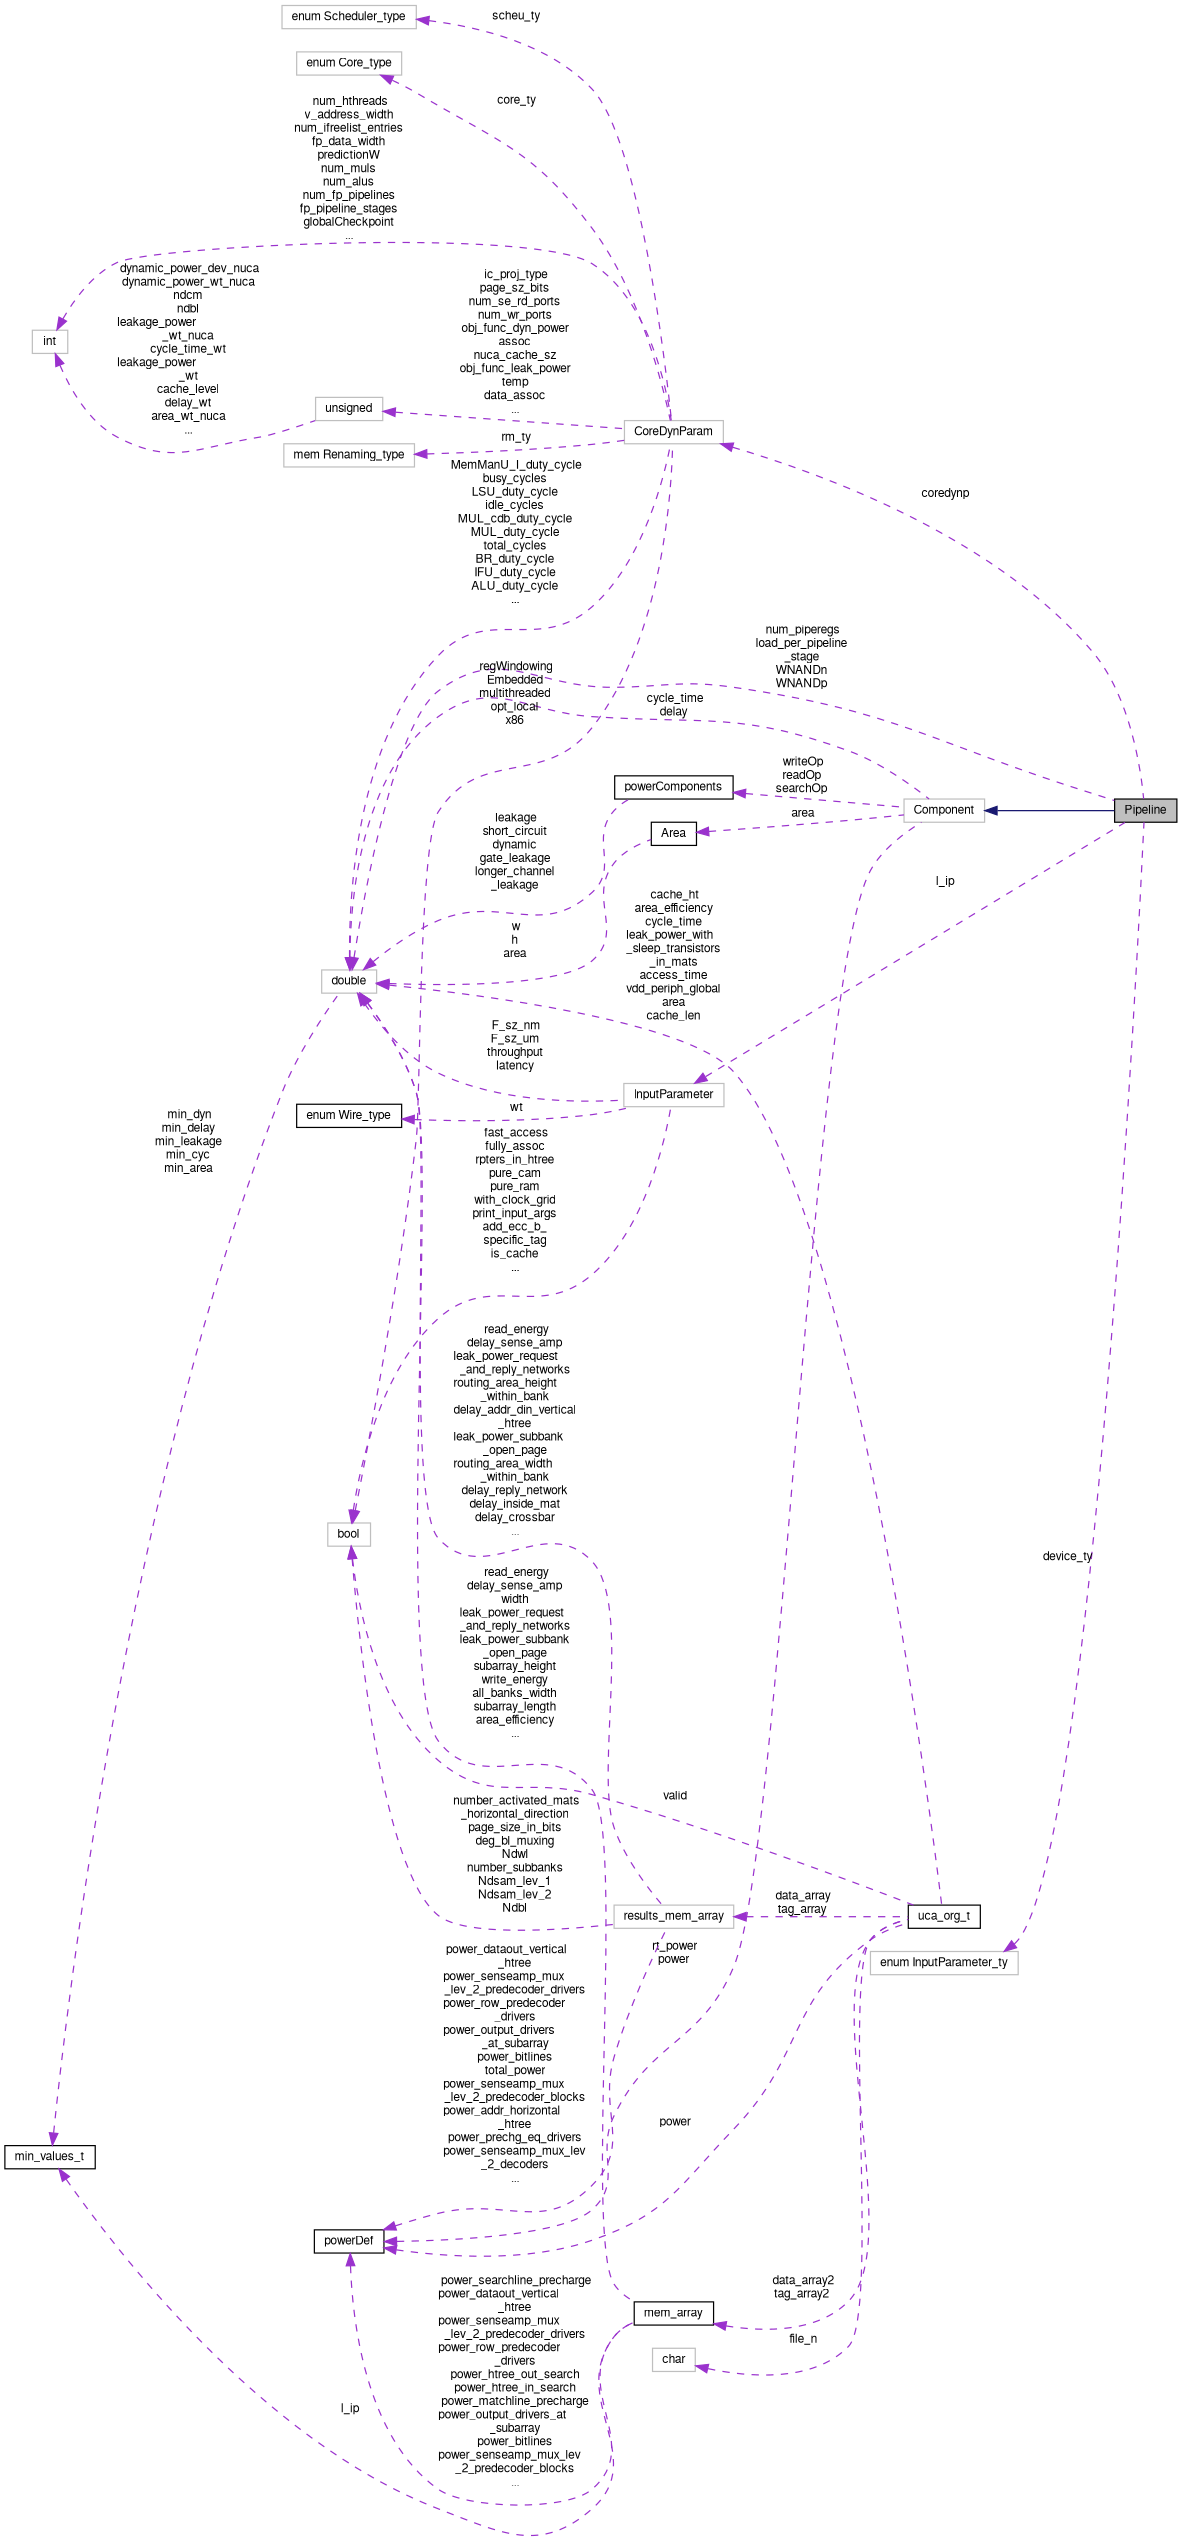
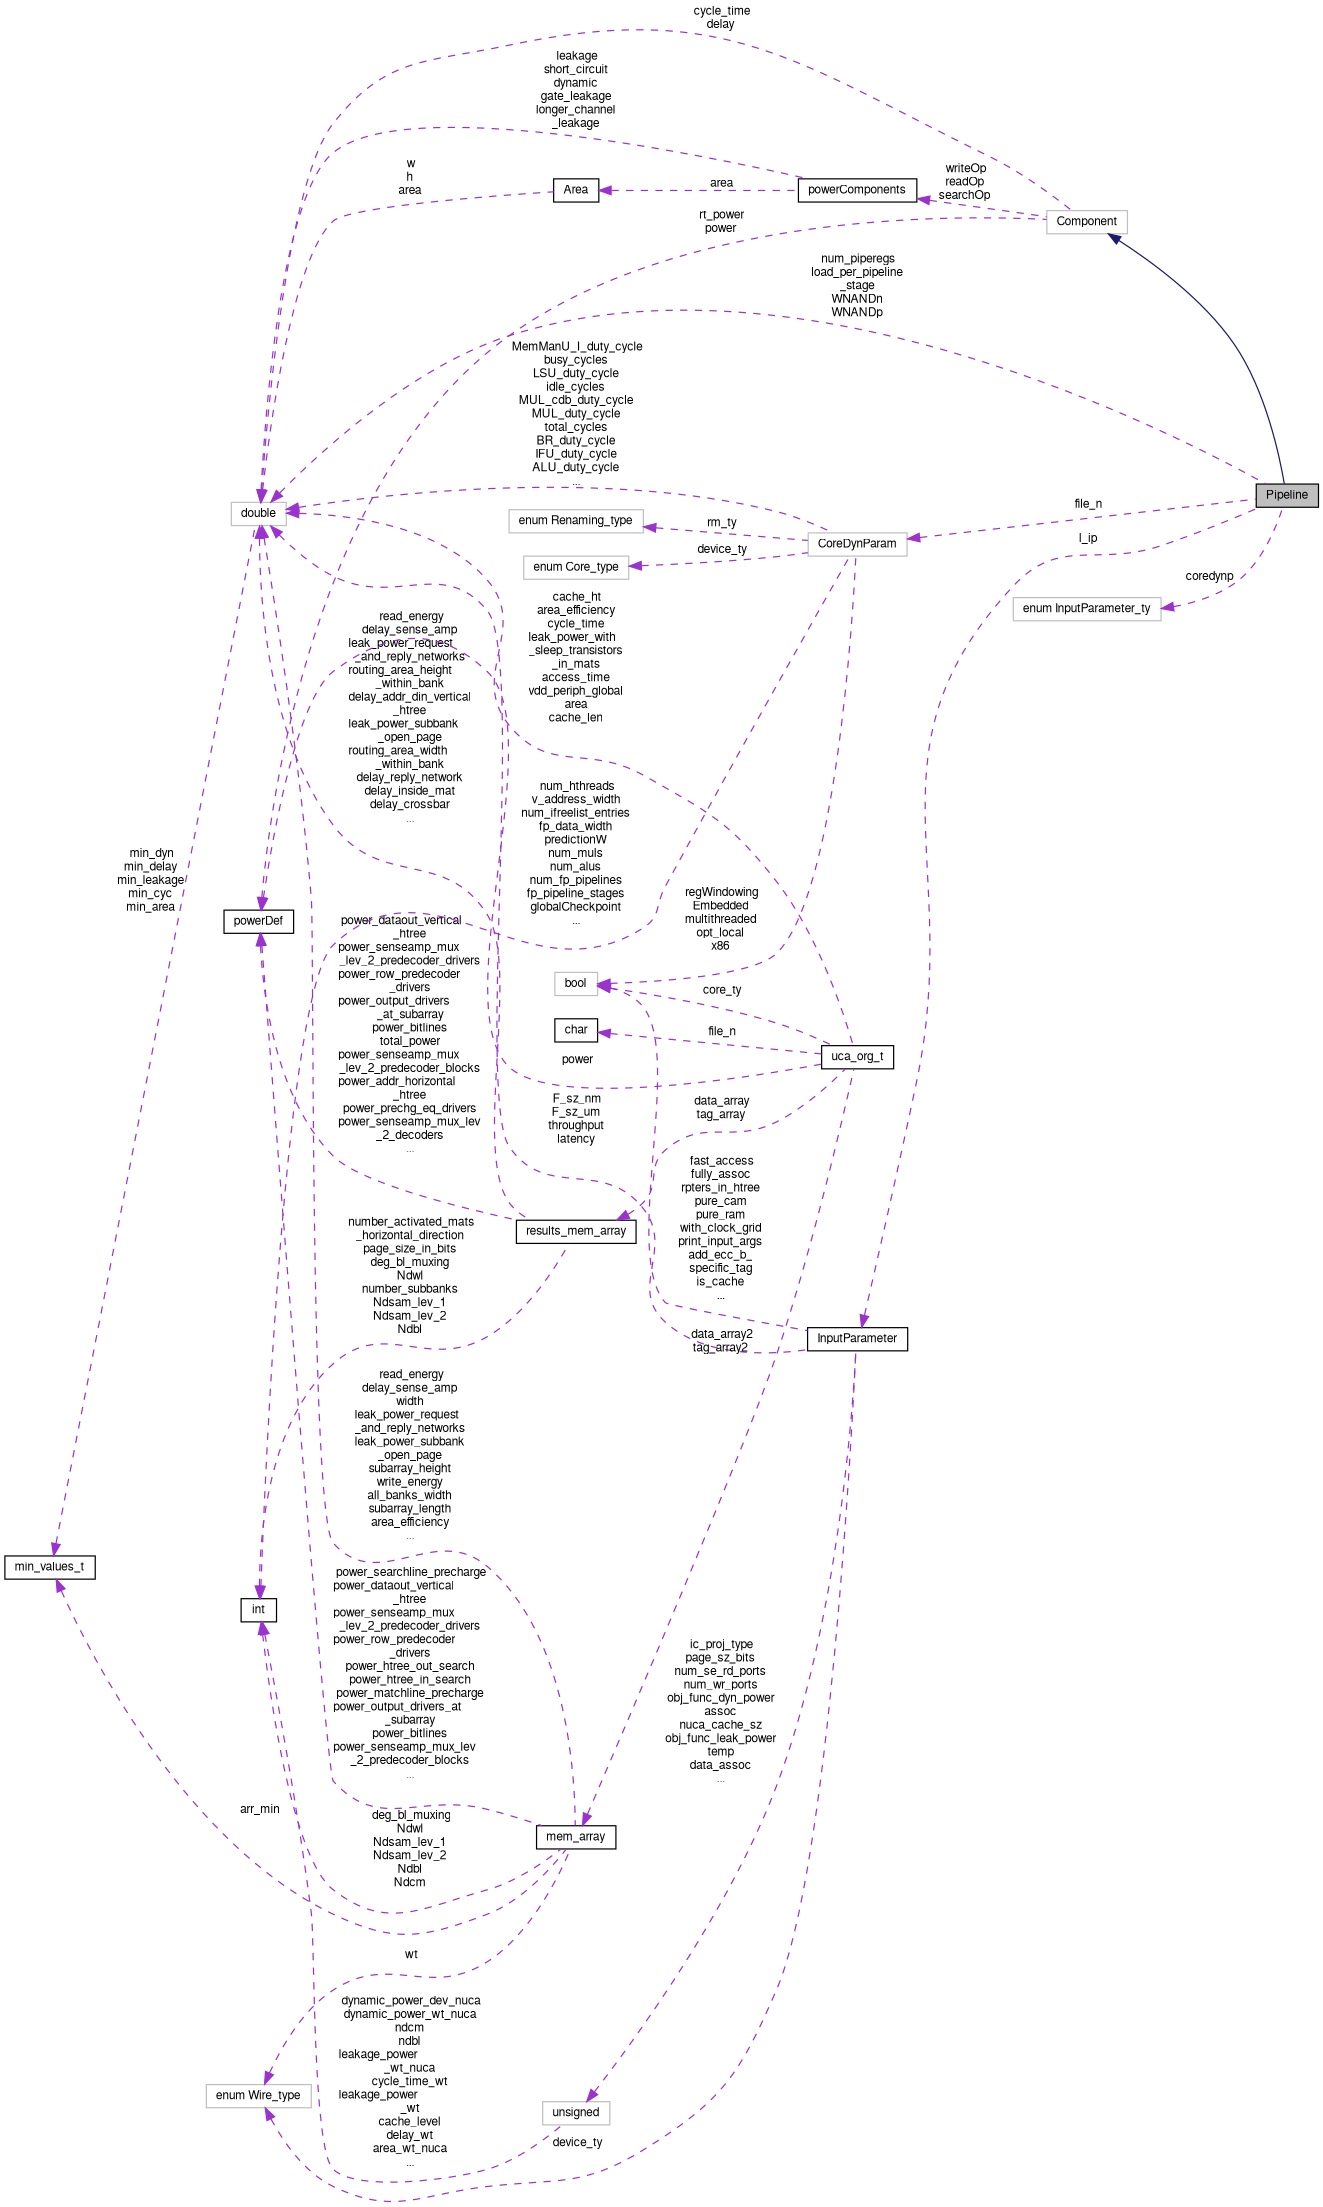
node "enum Scheduler_type": removed
edge "CoreDynParam" -> "enum Core_type": label " core_ty" -> " device_ty"
node "int": color grey75 -> black
edge "CoreDynParam" -> "unsigned": now "InputParameter" -> "unsigned"
node "mem Renaming_type": label "mem Renaming_type" -> "enum Renaming_type"
edge "Pipeline" -> "CoreDynParam": label " coredynp" -> " file_n"
edge "Component" -> "Area": now "powerComponents" -> "Area"
node "InputParameter": color grey75 -> black
edge "InputParameter" -> "enum Wire_type": label " wt" -> " device_ty"
node "enum Wire_type": color black -> grey75
edge "Pipeline" -> "enum InputParameter_ty": label " device_ty" -> " coredynp"
edge "uca_org_t" -> "bool": label " valid" -> " core_ty"
edge "results_mem_array" -> "bool": now "results_mem_array" -> "int"
edge "mem_array" -> "int": added, label "deg_bl_muxing Ndwl Ndsam_lev_1 Ndsam_lev_2 Ndbl Ndcm"
node "results_mem_array": color grey75 -> black
edge "mem_array" -> "enum Wire_type": added, label "wt"
node "char": color grey75 -> black
edge "mem_array" -> "min_values_t": label " l_ip" -> " arr_min"
